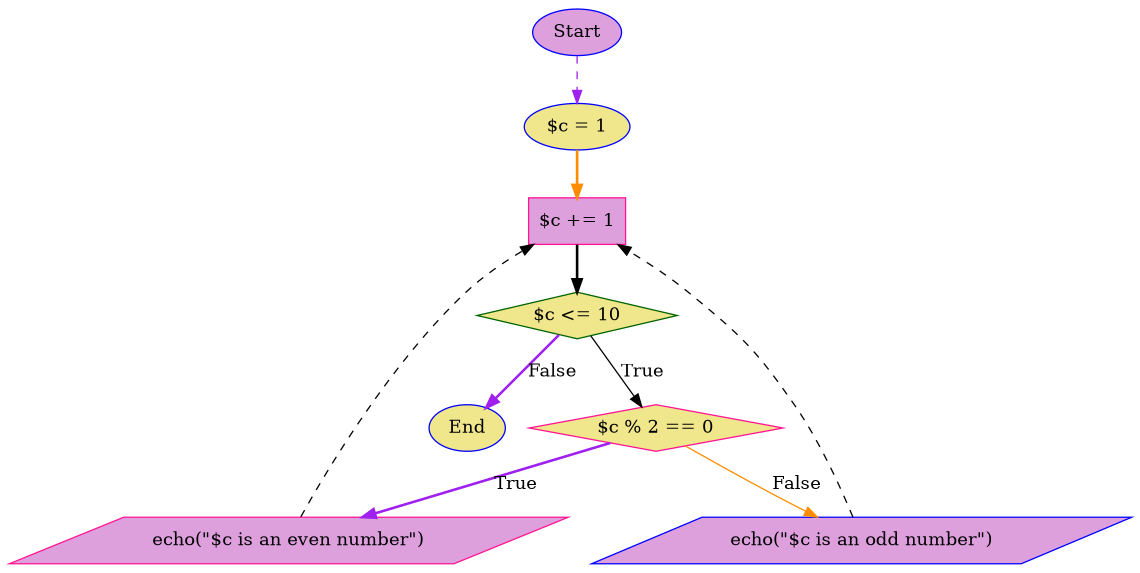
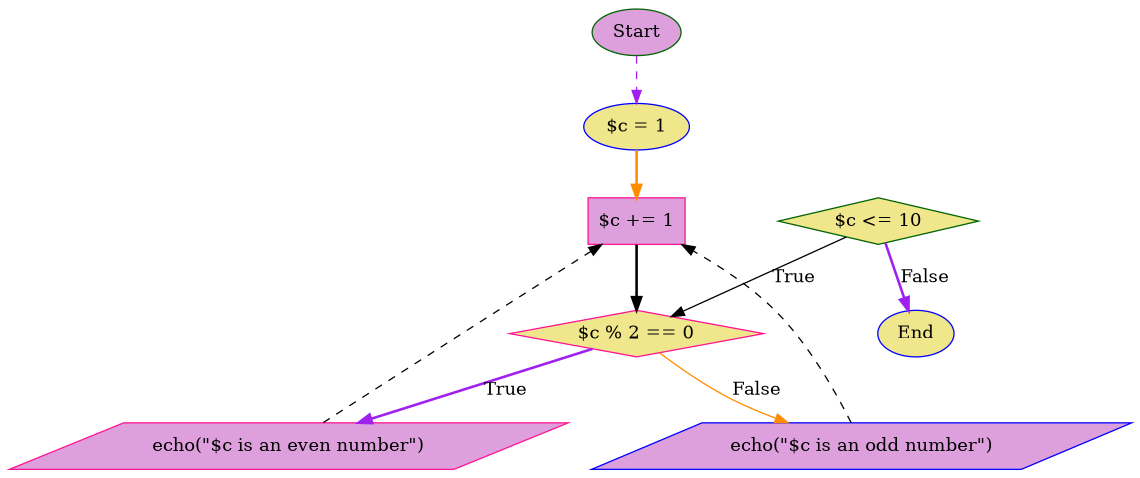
node "Start": color blue -> darkgreen
edge "$c += 1" -> "$c <= 10": now "$c += 1" -> "$c % 2 == 0"
